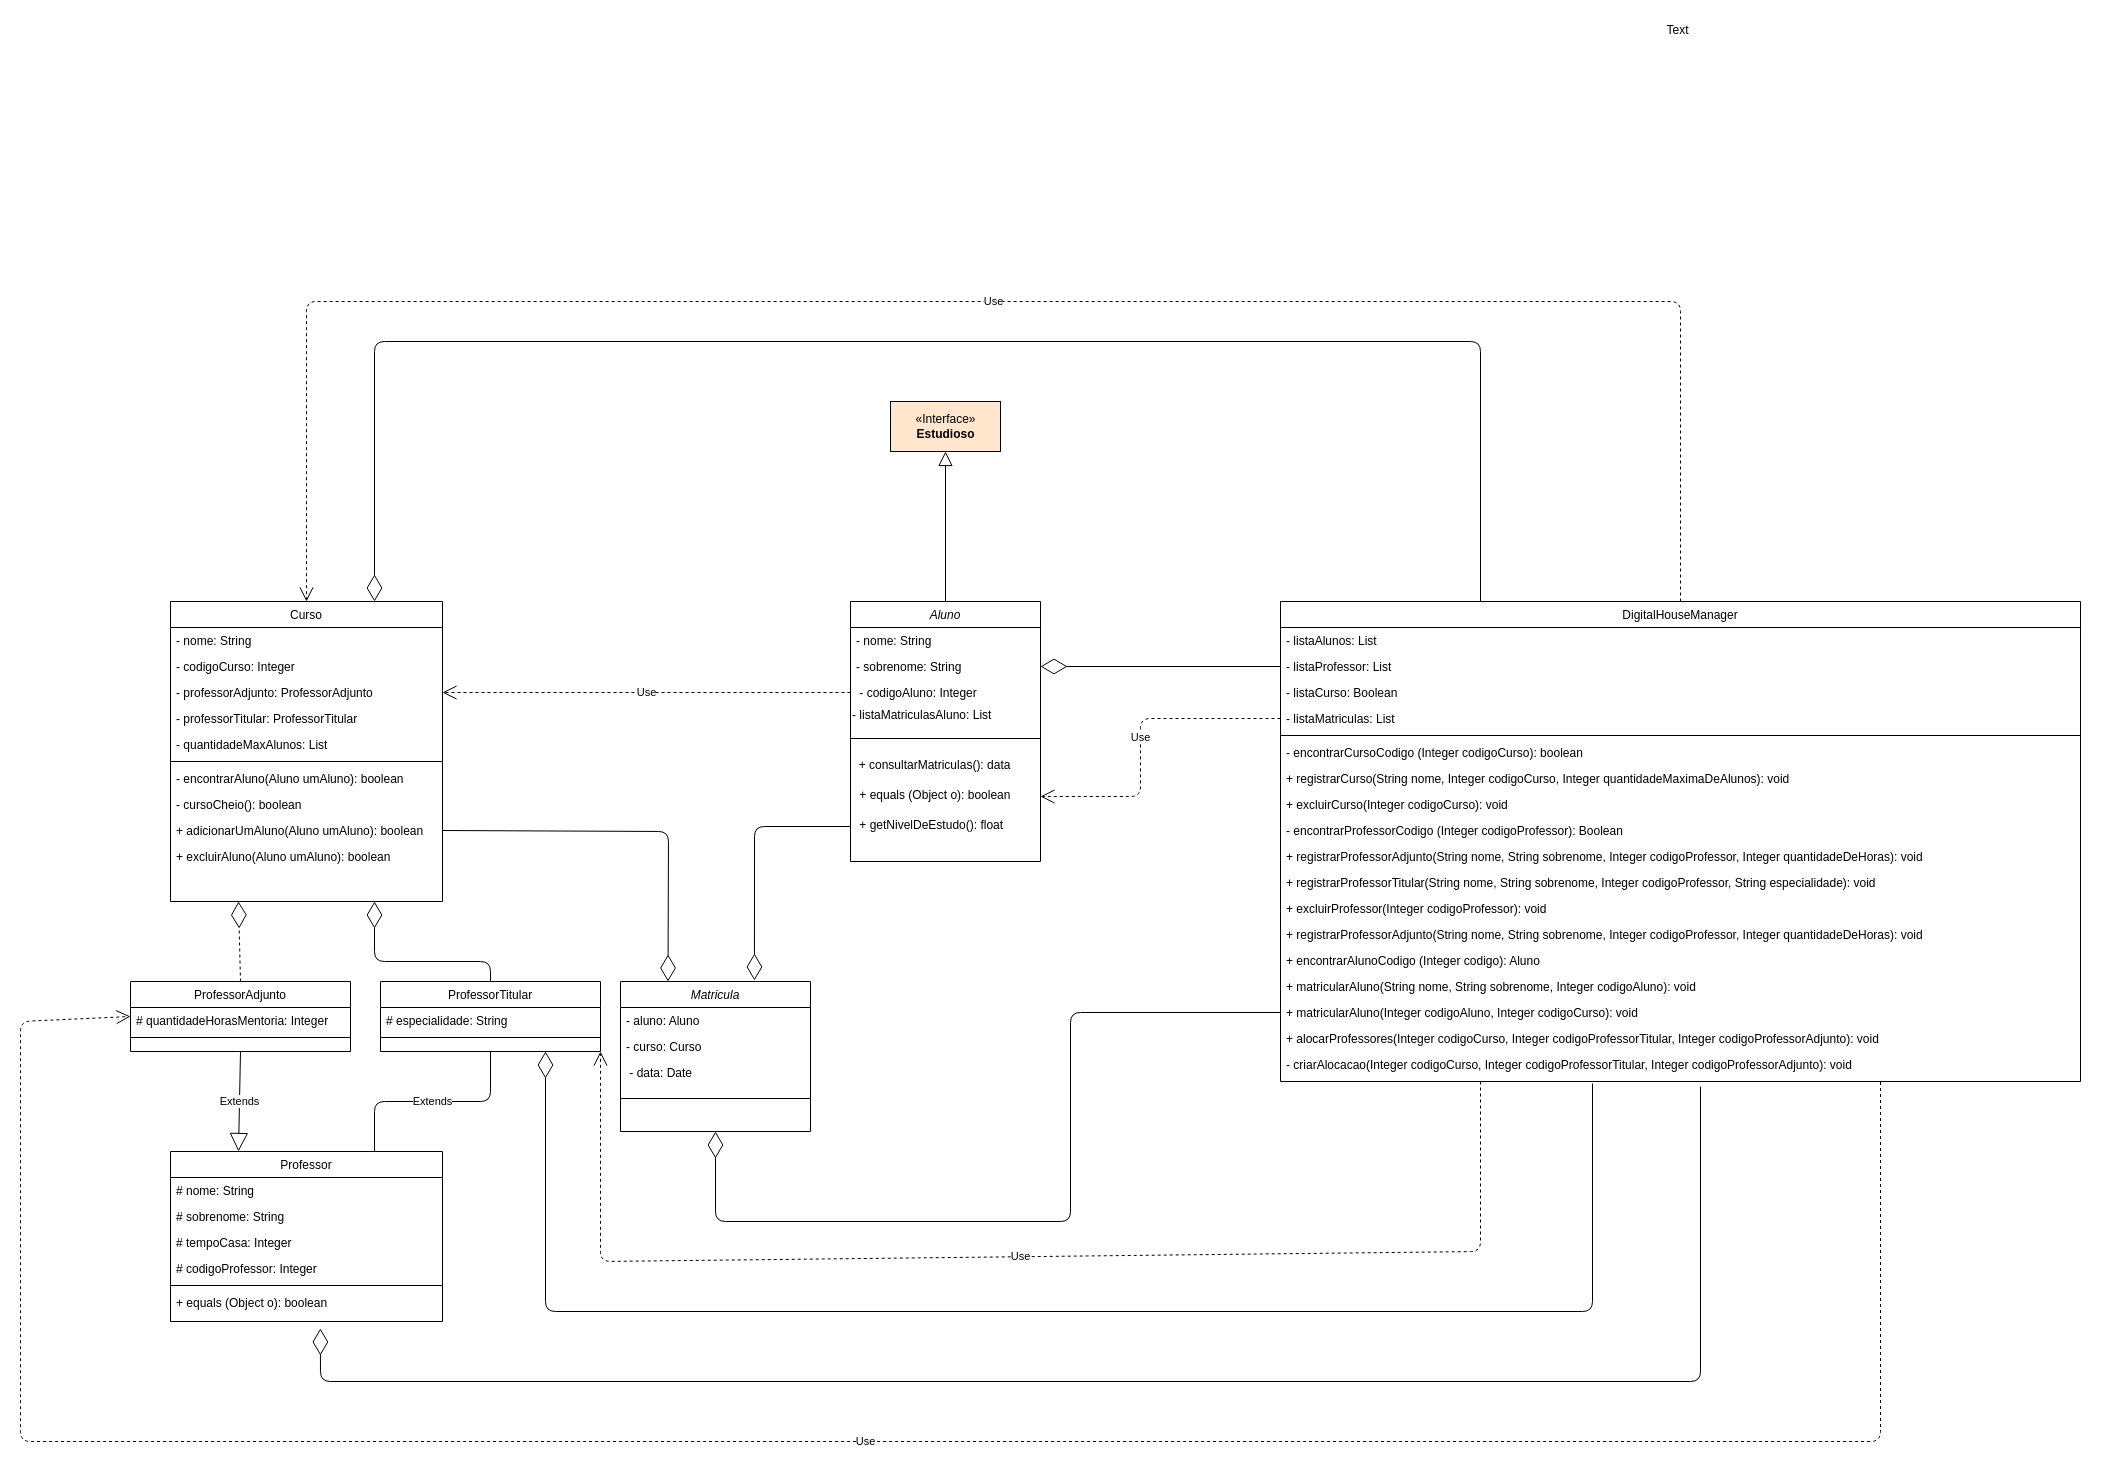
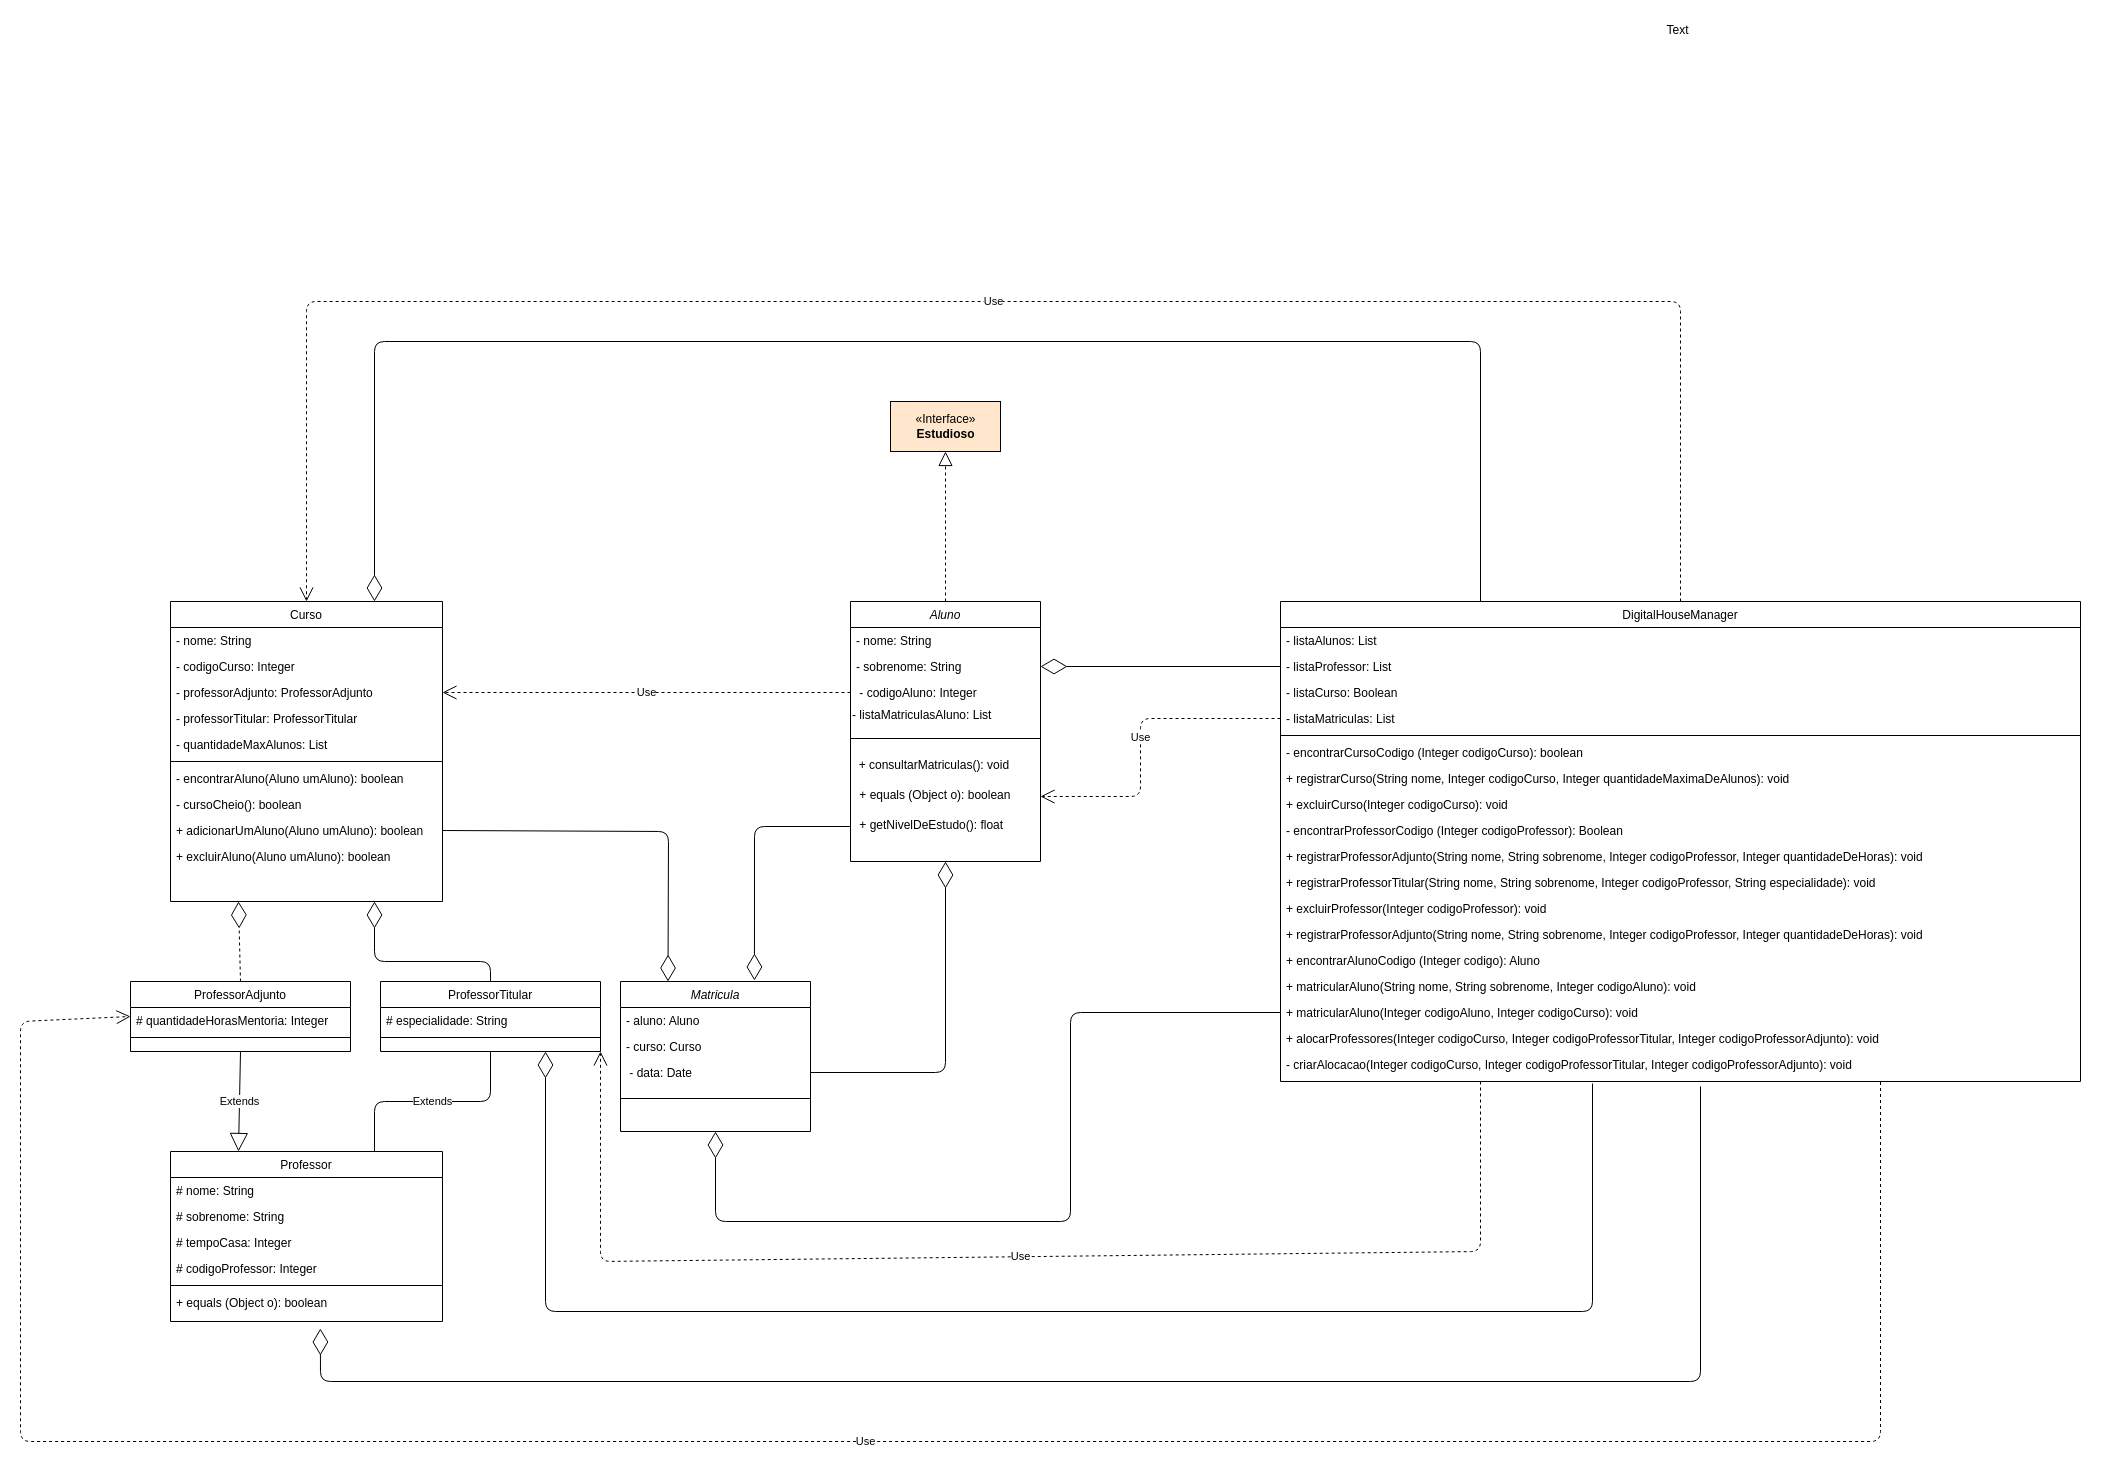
edge "Aluno" -> "«Interface» Estudioso": style solid -> dashed
node "+ consultarMatriculas(): data": label "+ consultarMatriculas(): data" -> "+ consultarMatriculas(): void"
edge "- data: Date" -> "Aluno": added
